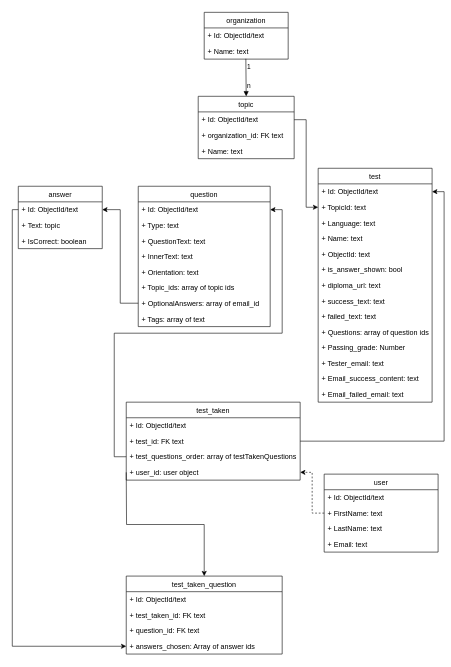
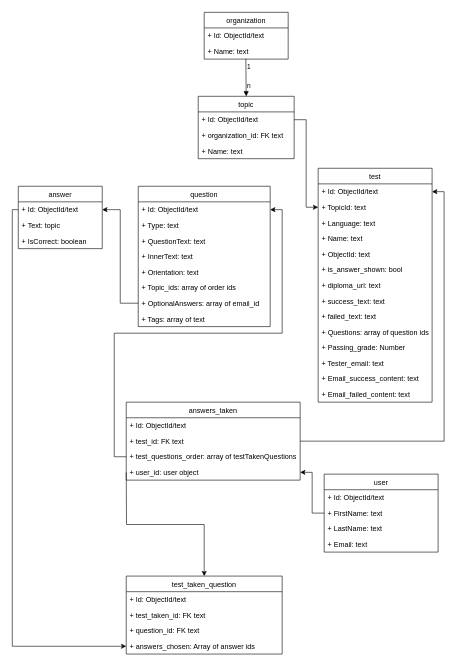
node "+ Topic_ids: array of topic ids": label "+ Topic_ids: array of topic ids" -> "+ Topic_ids: array of order ids"
node "+ Email_failed_email: text": label "+ Email_failed_email: text" -> "+ Email_failed_content: text"
node "test_taken": label "test_taken" -> "answers_taken"
edge "user" -> "+ user_id: user object": style dashed -> solid
